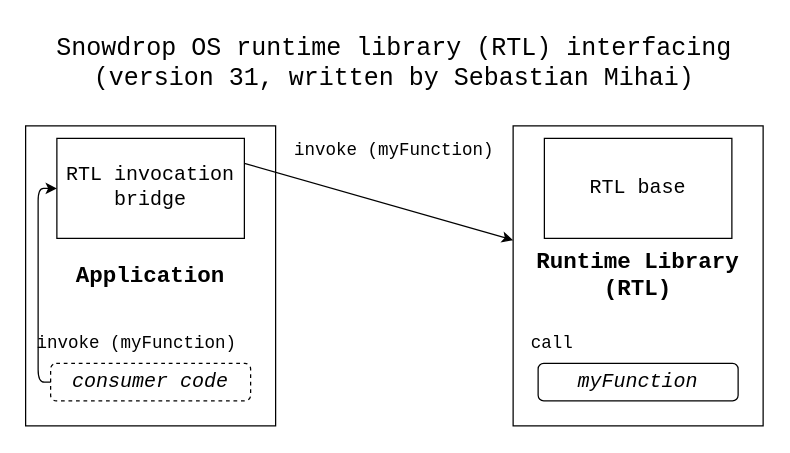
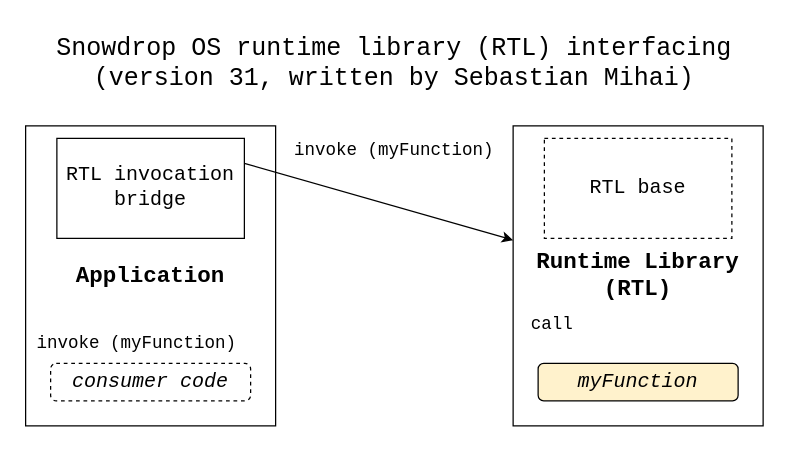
node "RTL base": style solid -> dashed
edge "consumer code" -> "RTL invocation bridge": removed
node "call": moved (553, 343) -> (553, 324)
node "myFunction": fillcolor #ffffff -> #fff2cc
